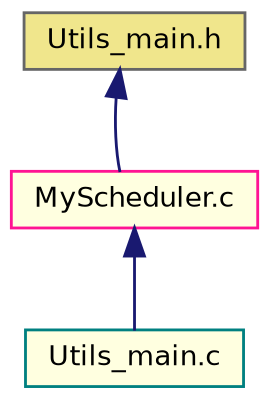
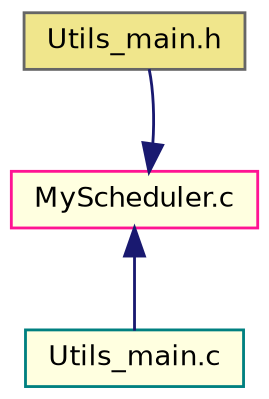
edge "MyScheduler.c" -> "Utils_main.h": reversed
